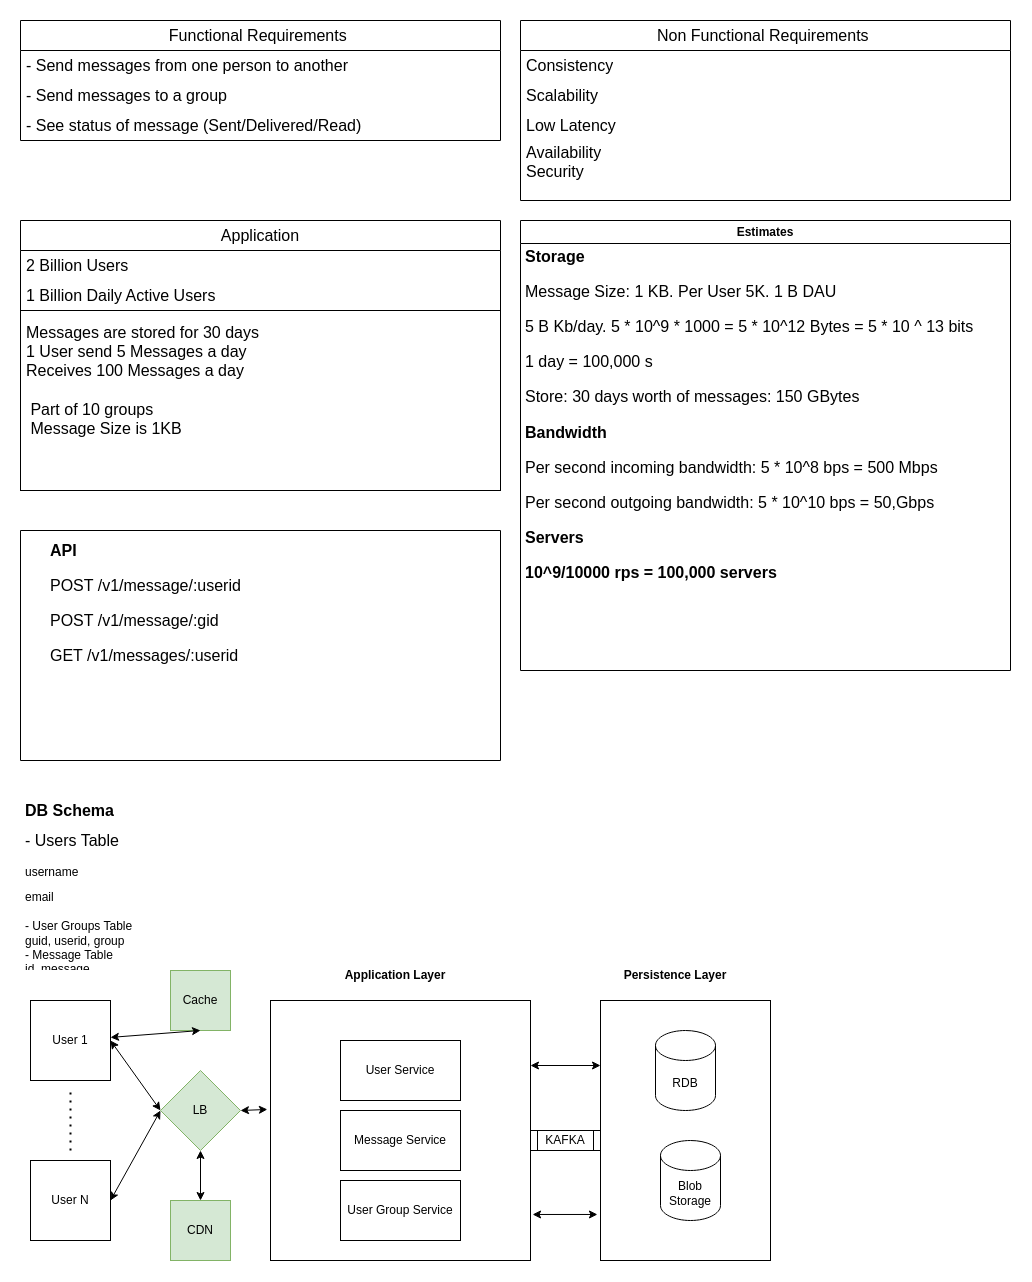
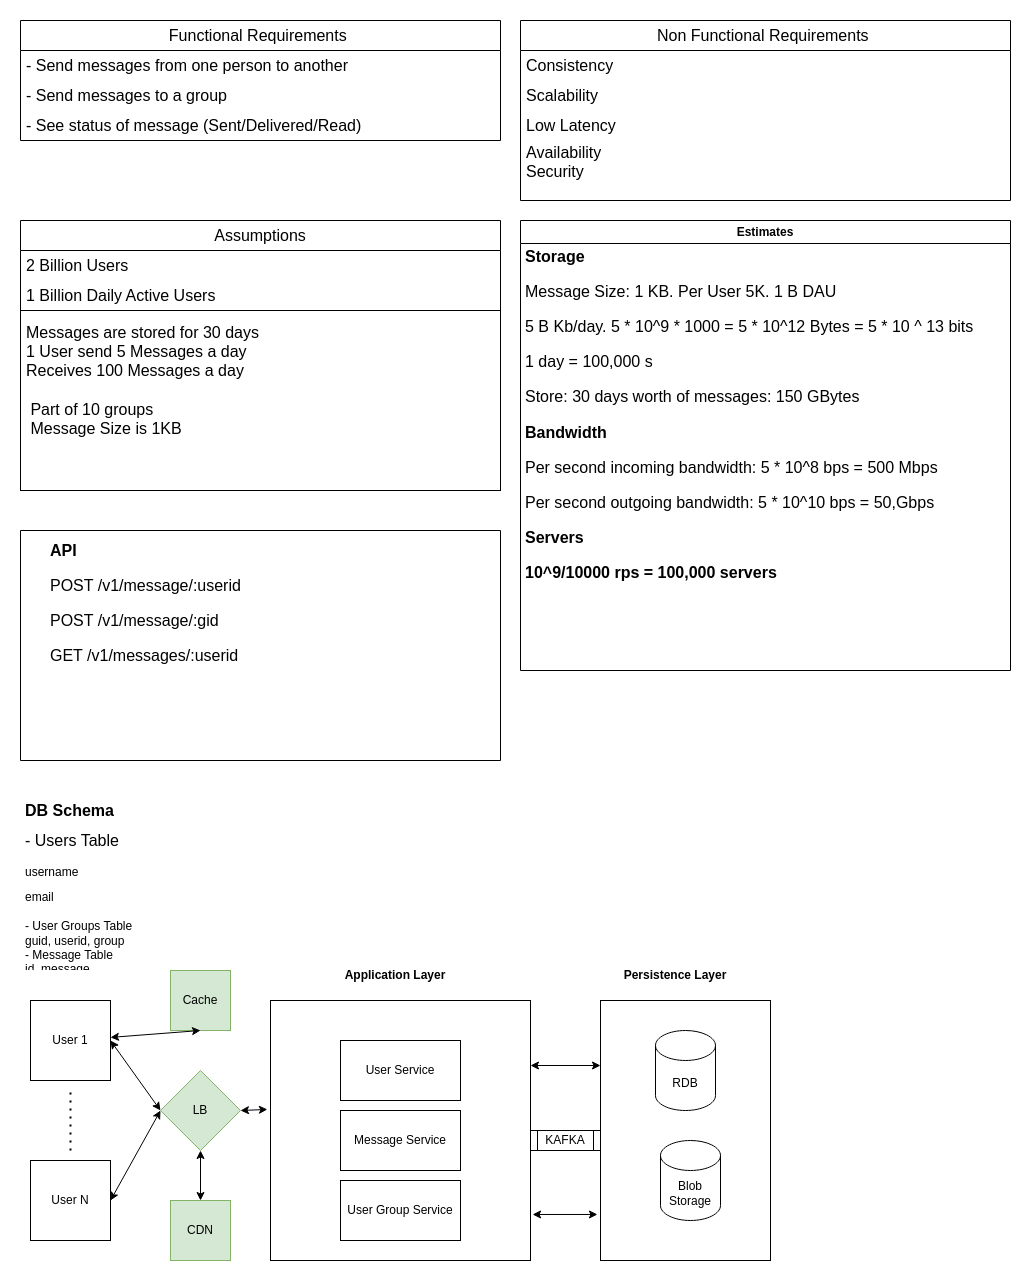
node "Application": label "Application" -> "Assumptions"
